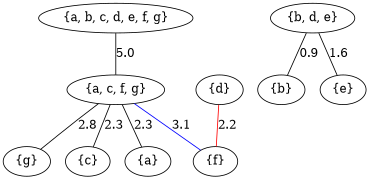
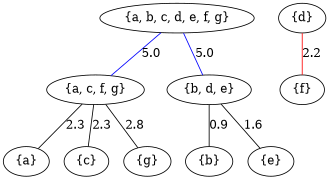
edge "{a, b, c, d, e, f, g}" -- "{a, c, f, g}": color black -> blue
edge "{a, b, c, d, e, f, g}" -- "{b, d, e}": added, label "5.0"
edge "{a, c, f, g}" -- "{f}": removed, label "3.1"
